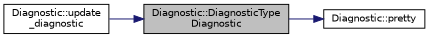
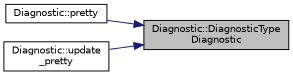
node "Diagnostic::update _diagnostic": label "Diagnostic::update _diagnostic" -> "Diagnostic::update _pretty"
edge "Diagnostic::DiagnosticType Diagnostic" -> "Diagnostic::pretty": reversed
